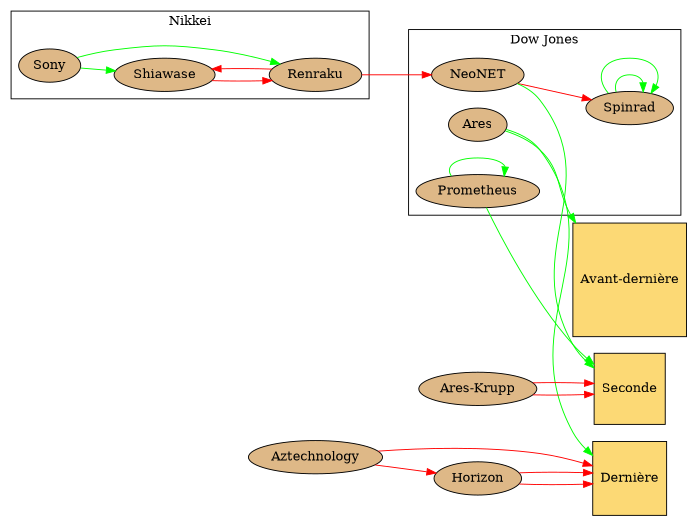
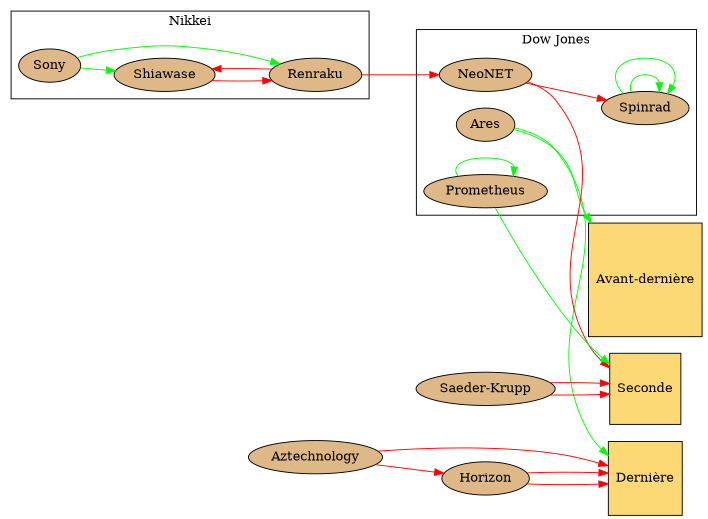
edge "NeoNET" -> "Seconde": color green -> red
node "Ares-Krupp": label "Ares-Krupp" -> "Saeder-Krupp"
